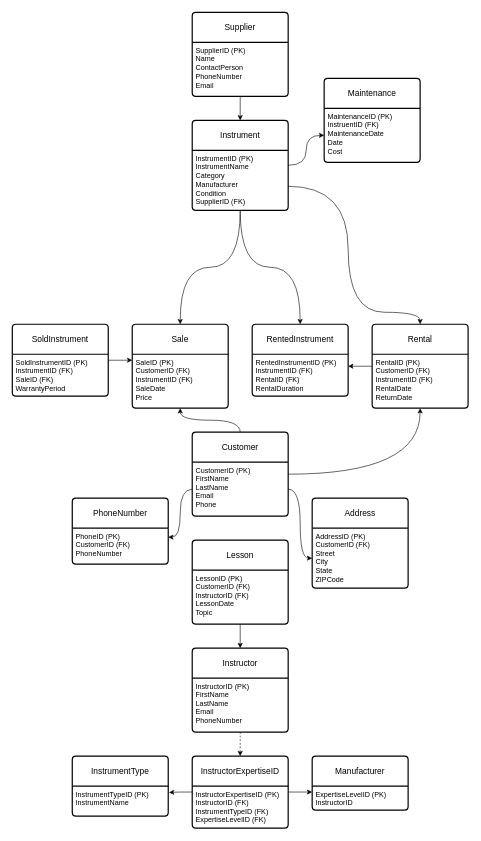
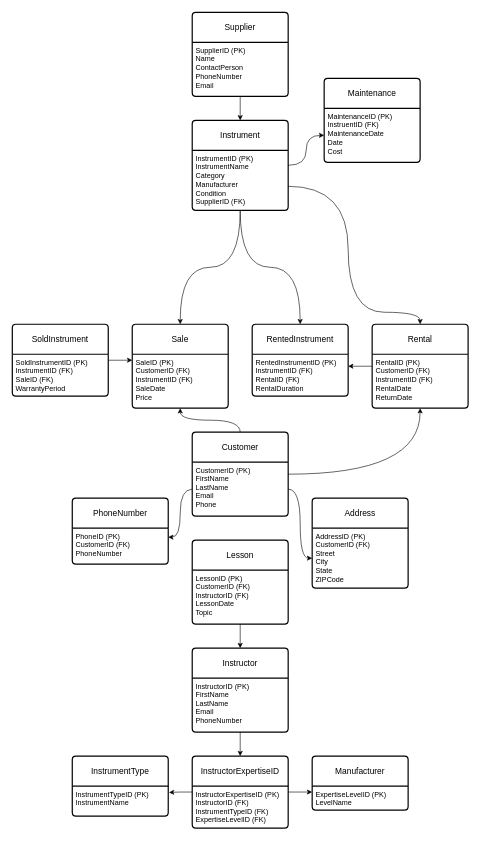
edge "Instructor" -> "InstructorExpertiseID": style dashed -> solid
node "ExpertiseLevelID (PK) InstructorID": label "ExpertiseLevelID (PK) InstructorID" -> "ExpertiseLevelID (PK) LevelName"
